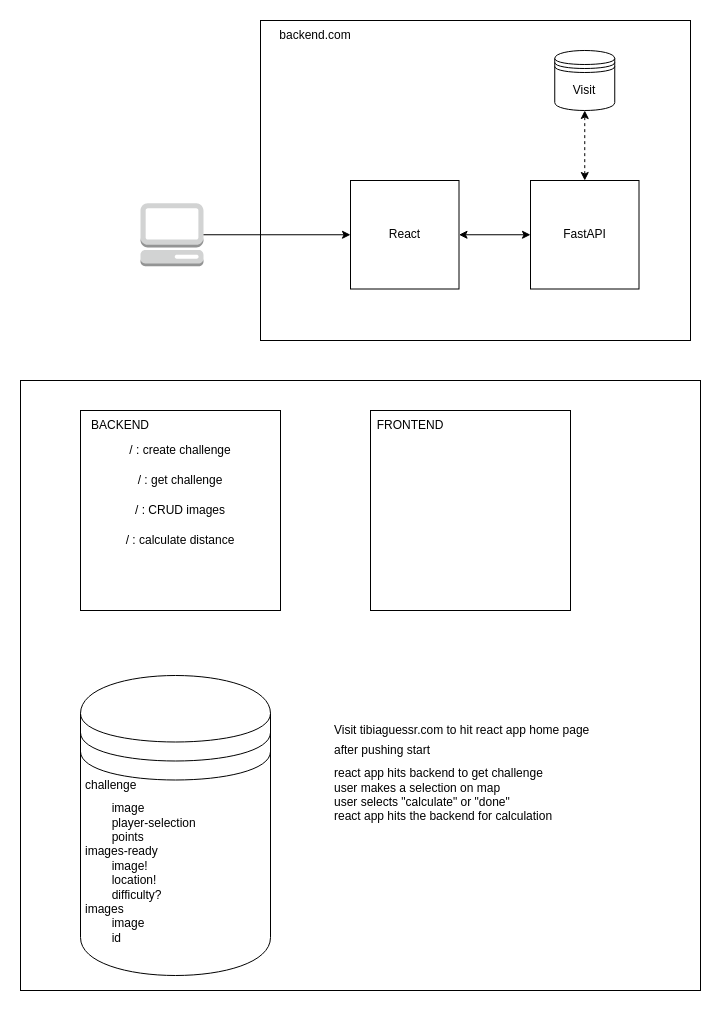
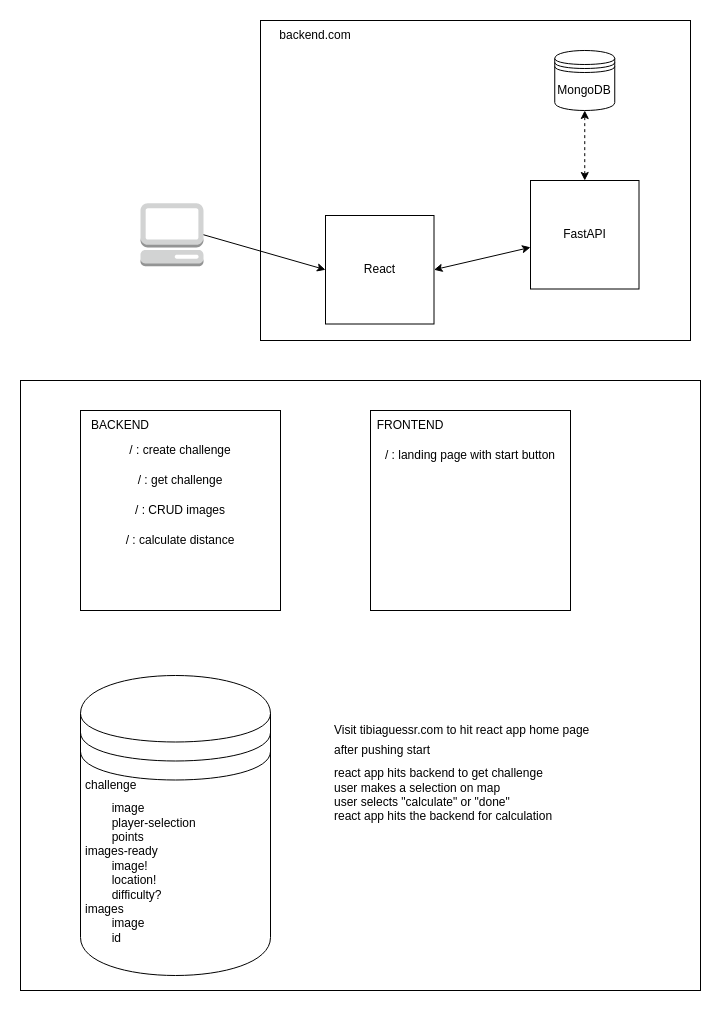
node "Visit": label "Visit" -> "MongoDB"
node "React": moved (405, 235) -> (380, 270)
node "/ : landing page with start button": added
